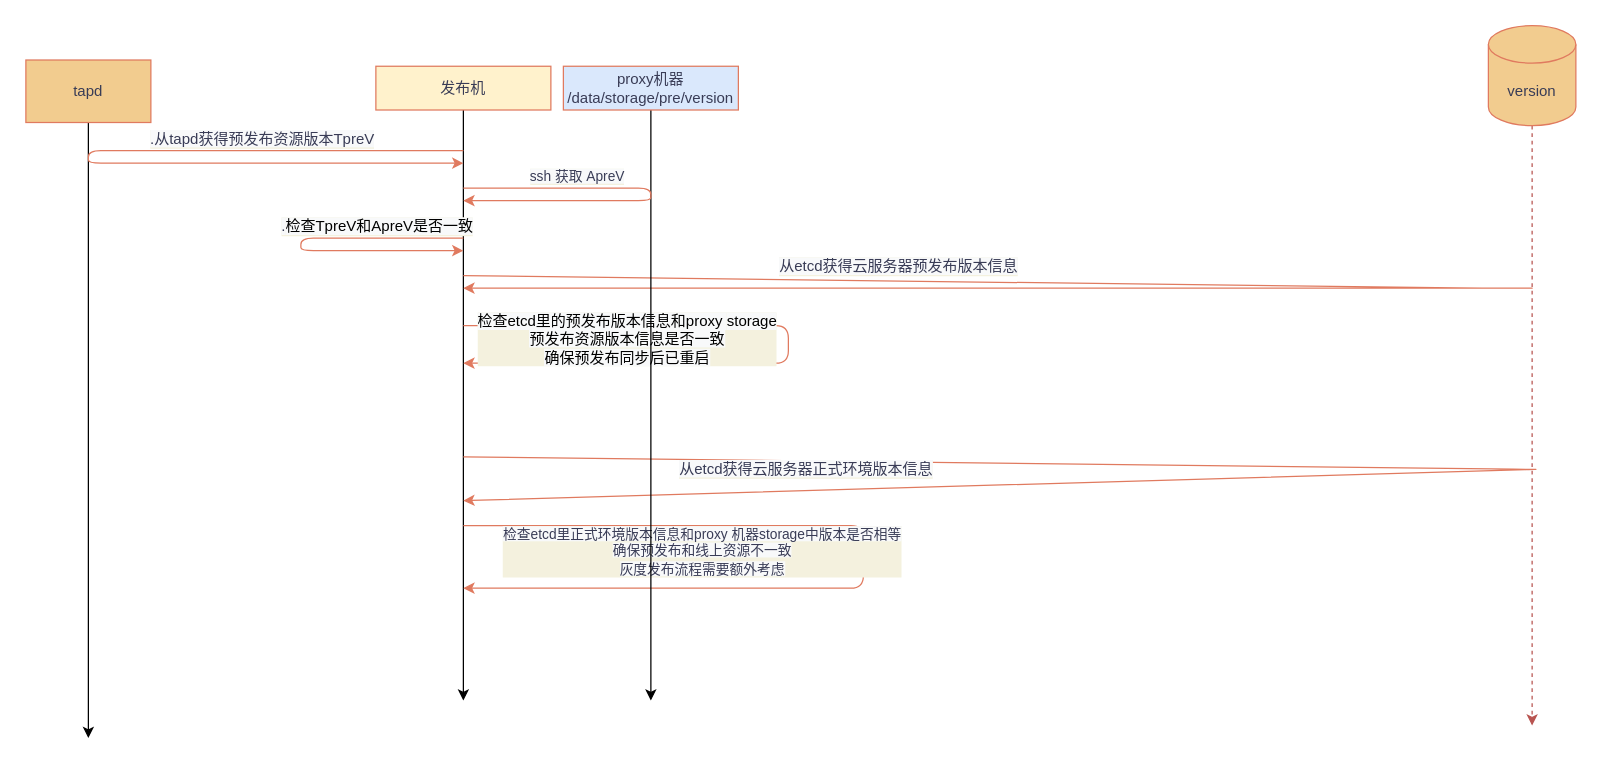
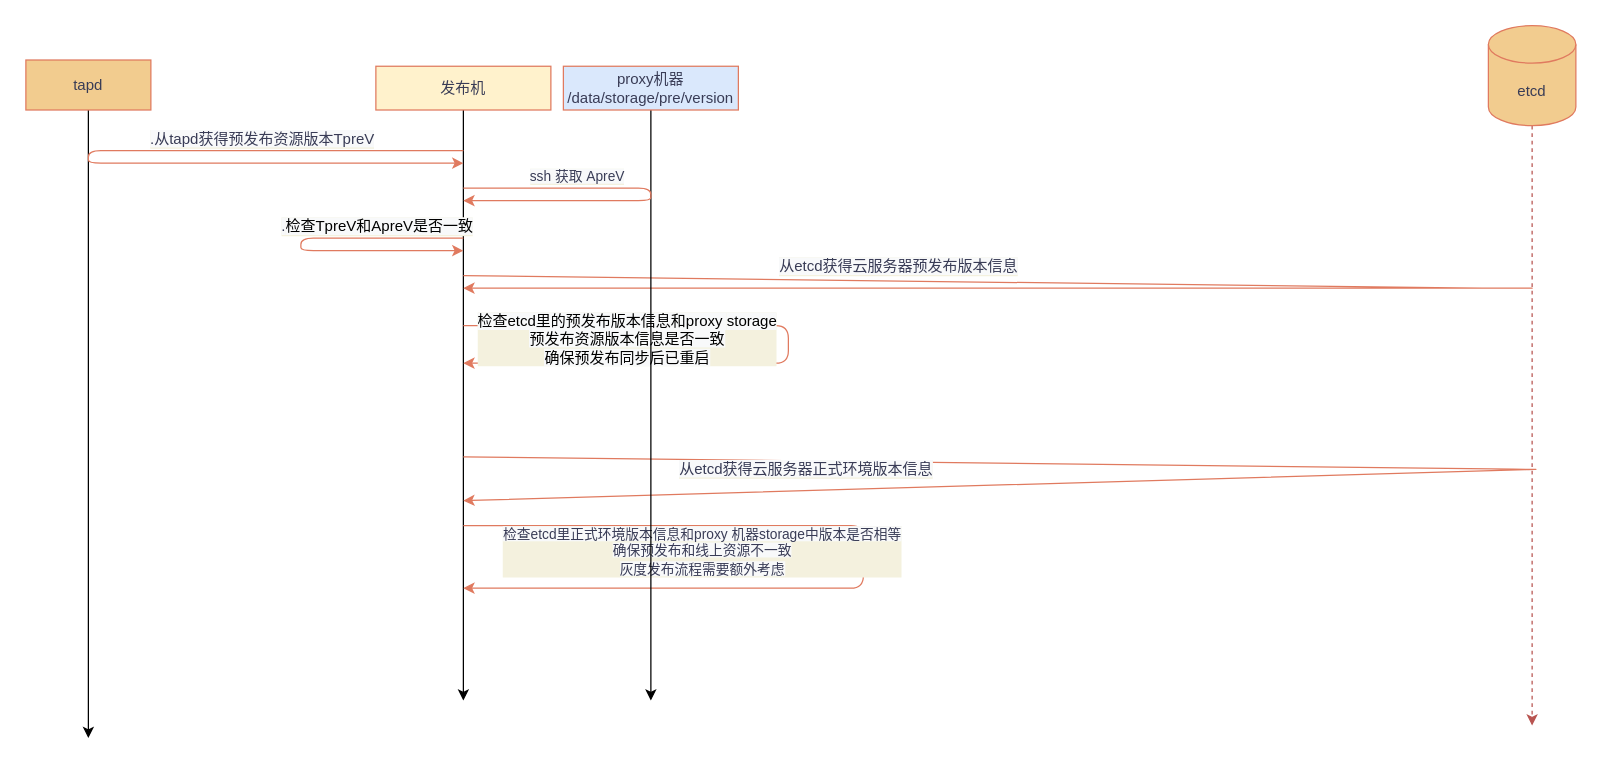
node "tapd": size 125x63 -> 125x50
node "version": label "version" -> "etcd"
